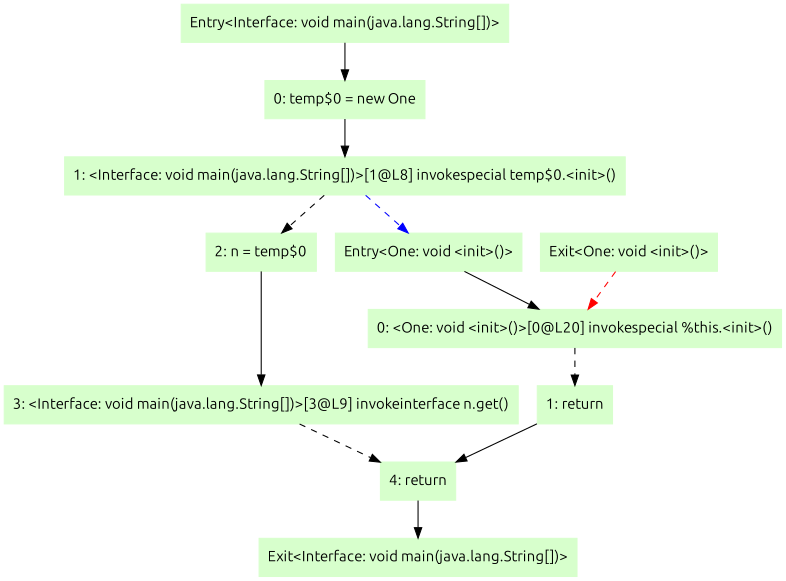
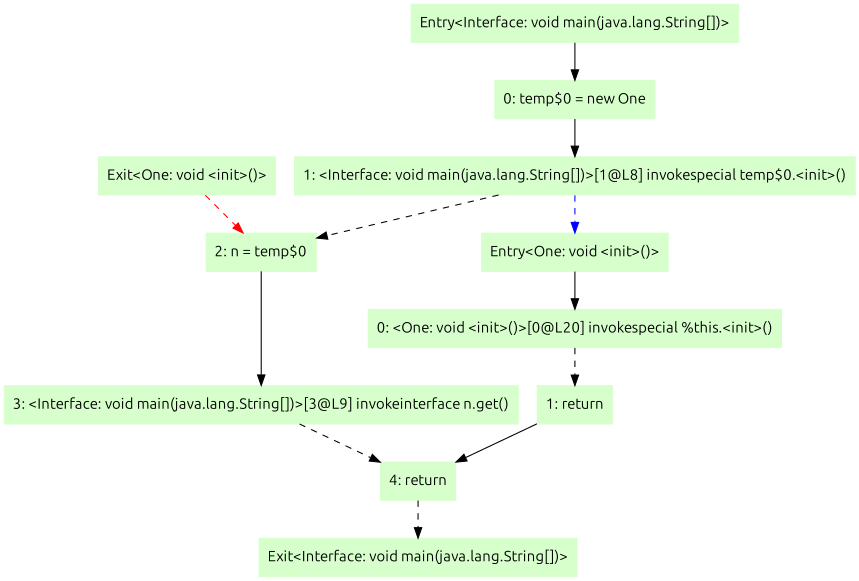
edge "Exit<One: void <init>()>" -> "0: <One: void <init>()>[0@L20] invokespecial %this.<init>()": now "Exit<One: void <init>()>" -> "2: n = temp$0"
edge "4: return" -> "Exit<Interface: void main(java.lang.String[])>": style solid -> dashed
